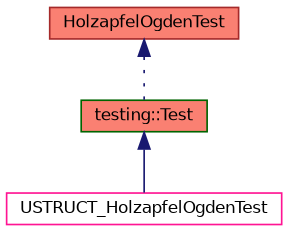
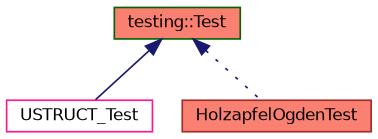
edge "testing::Test" -> "HolzapfelOgdenTest": reversed
node "USTRUCT_HolzapfelOgdenTest": label "USTRUCT_HolzapfelOgdenTest" -> "USTRUCT_Test"
